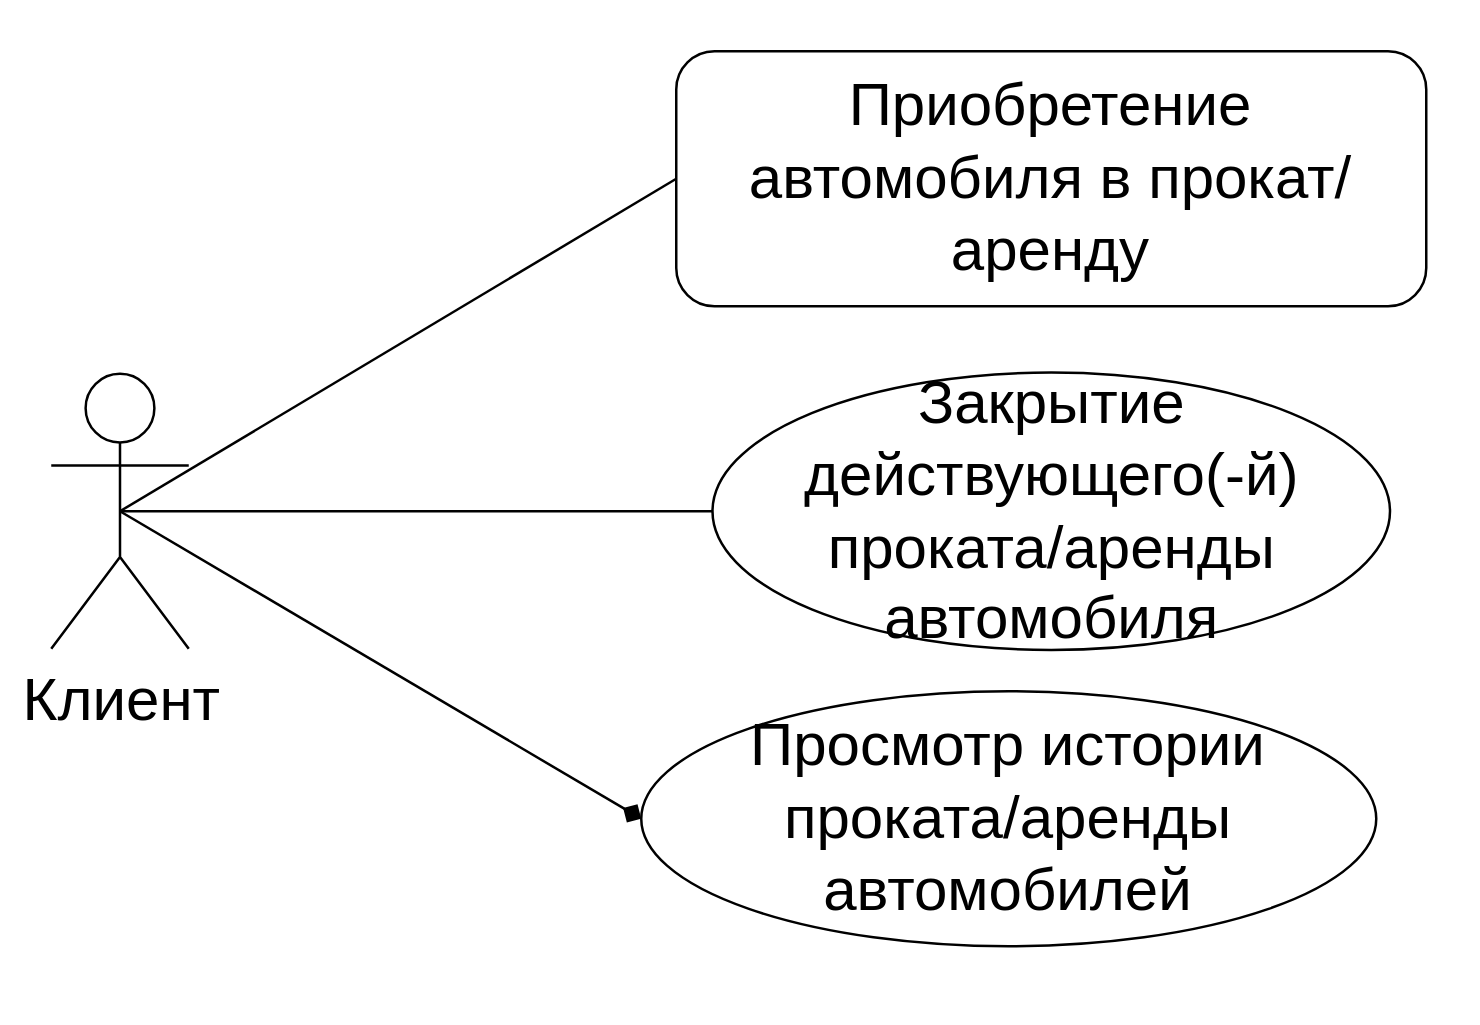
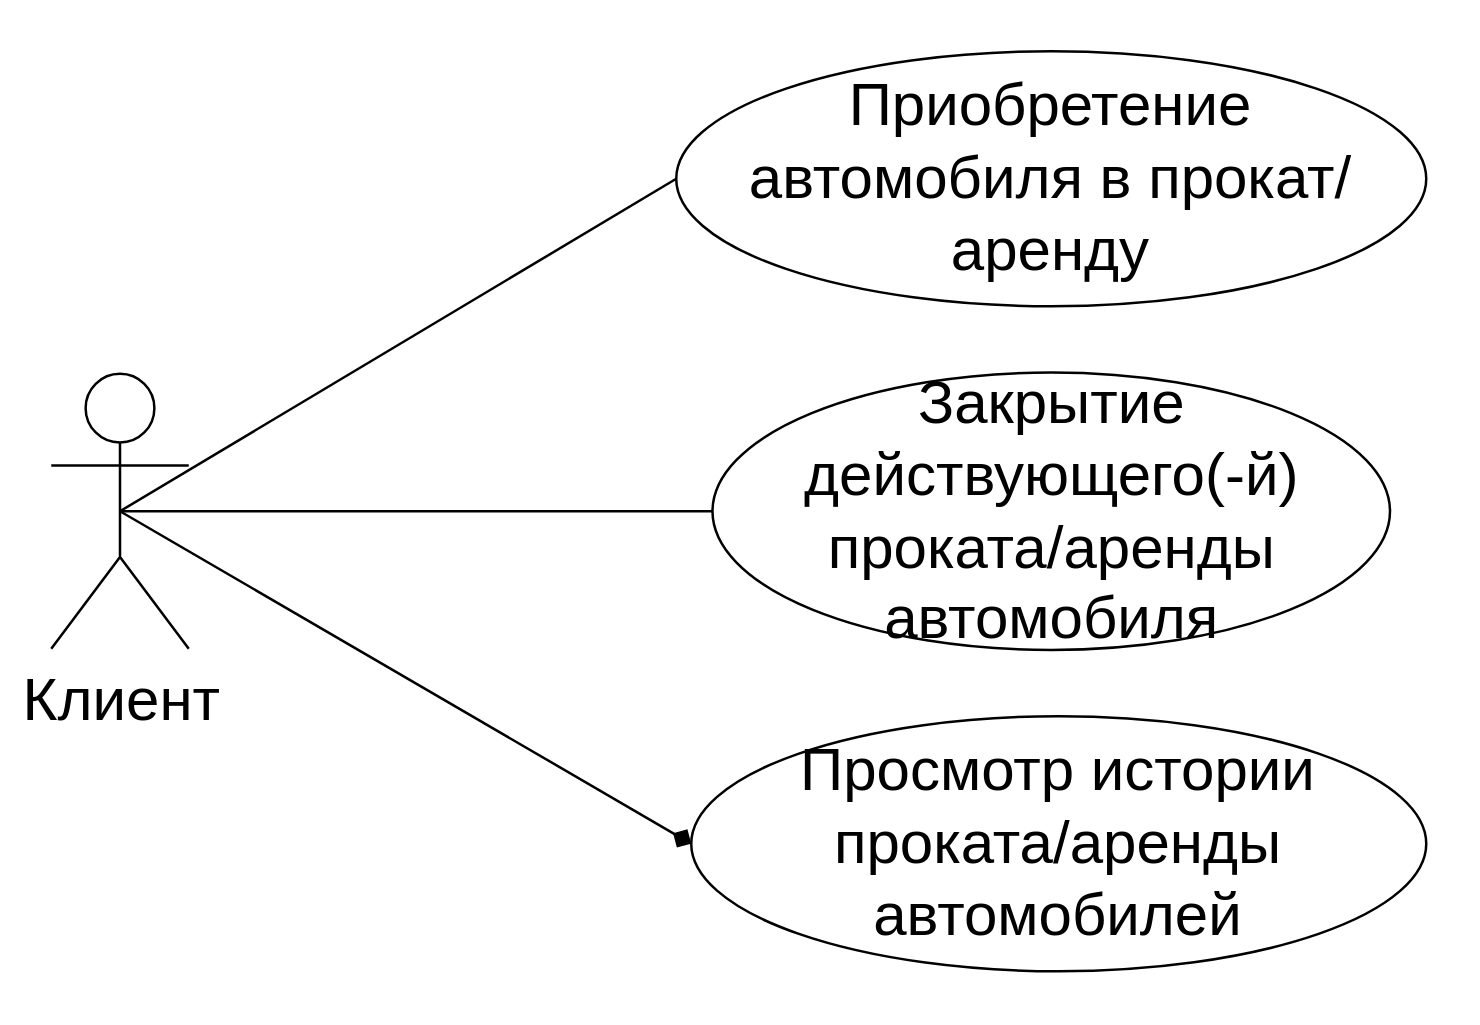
node "Приобретение автомобиля в прокат/аренду": shape rounded rectangle -> ellipse
node "Просмотр истории проката/аренды автомобилей": moved (1009, 819) -> (1059, 844)
